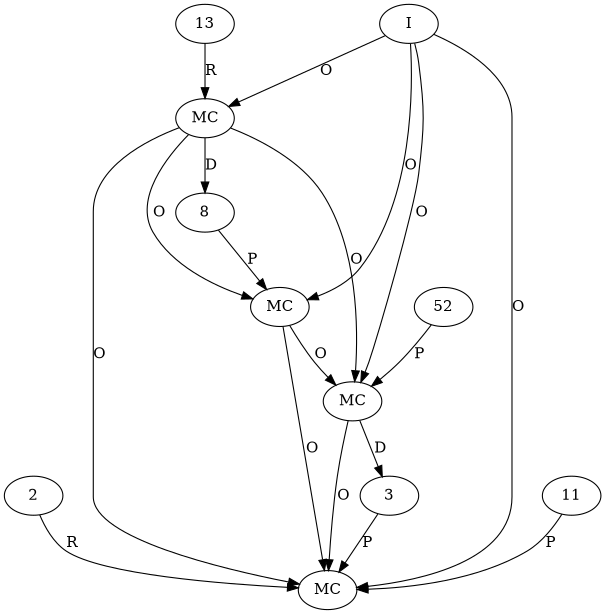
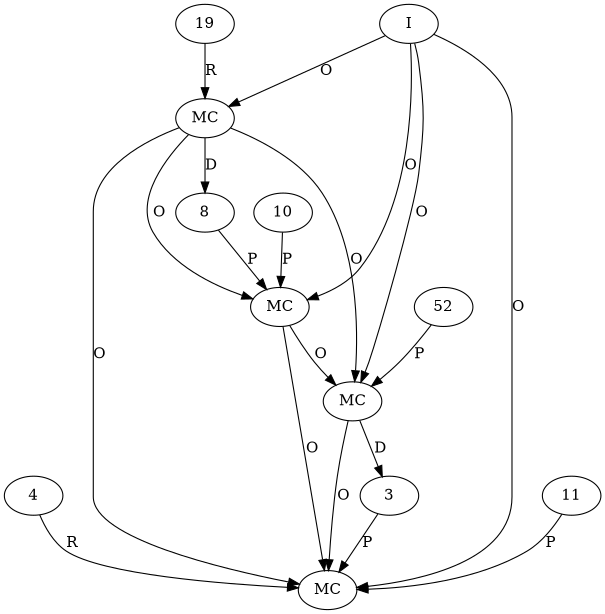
node "13": label "13" -> "19"
node "10": added
node "2": label "2" -> "4"
